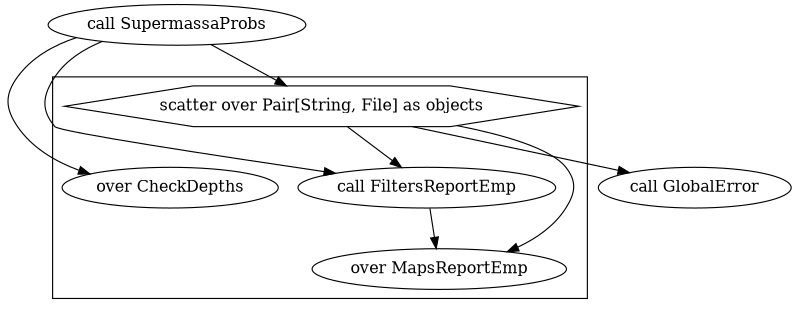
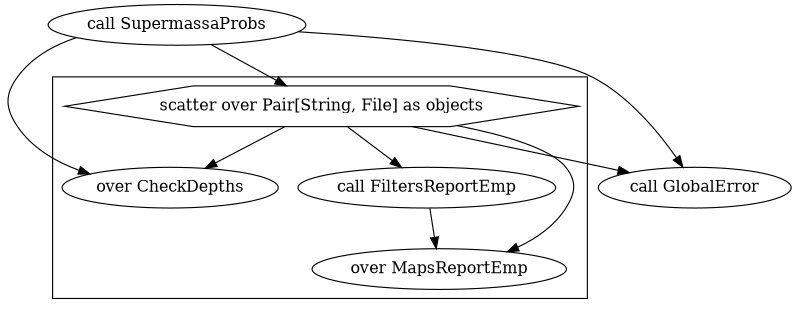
edge "call SupermassaProbs" -> "call FiltersReportEmp": now "call SupermassaProbs" -> "call GlobalError"
edge "scatter over Pair[String, File] as objects" -> "over CheckDepths": added
